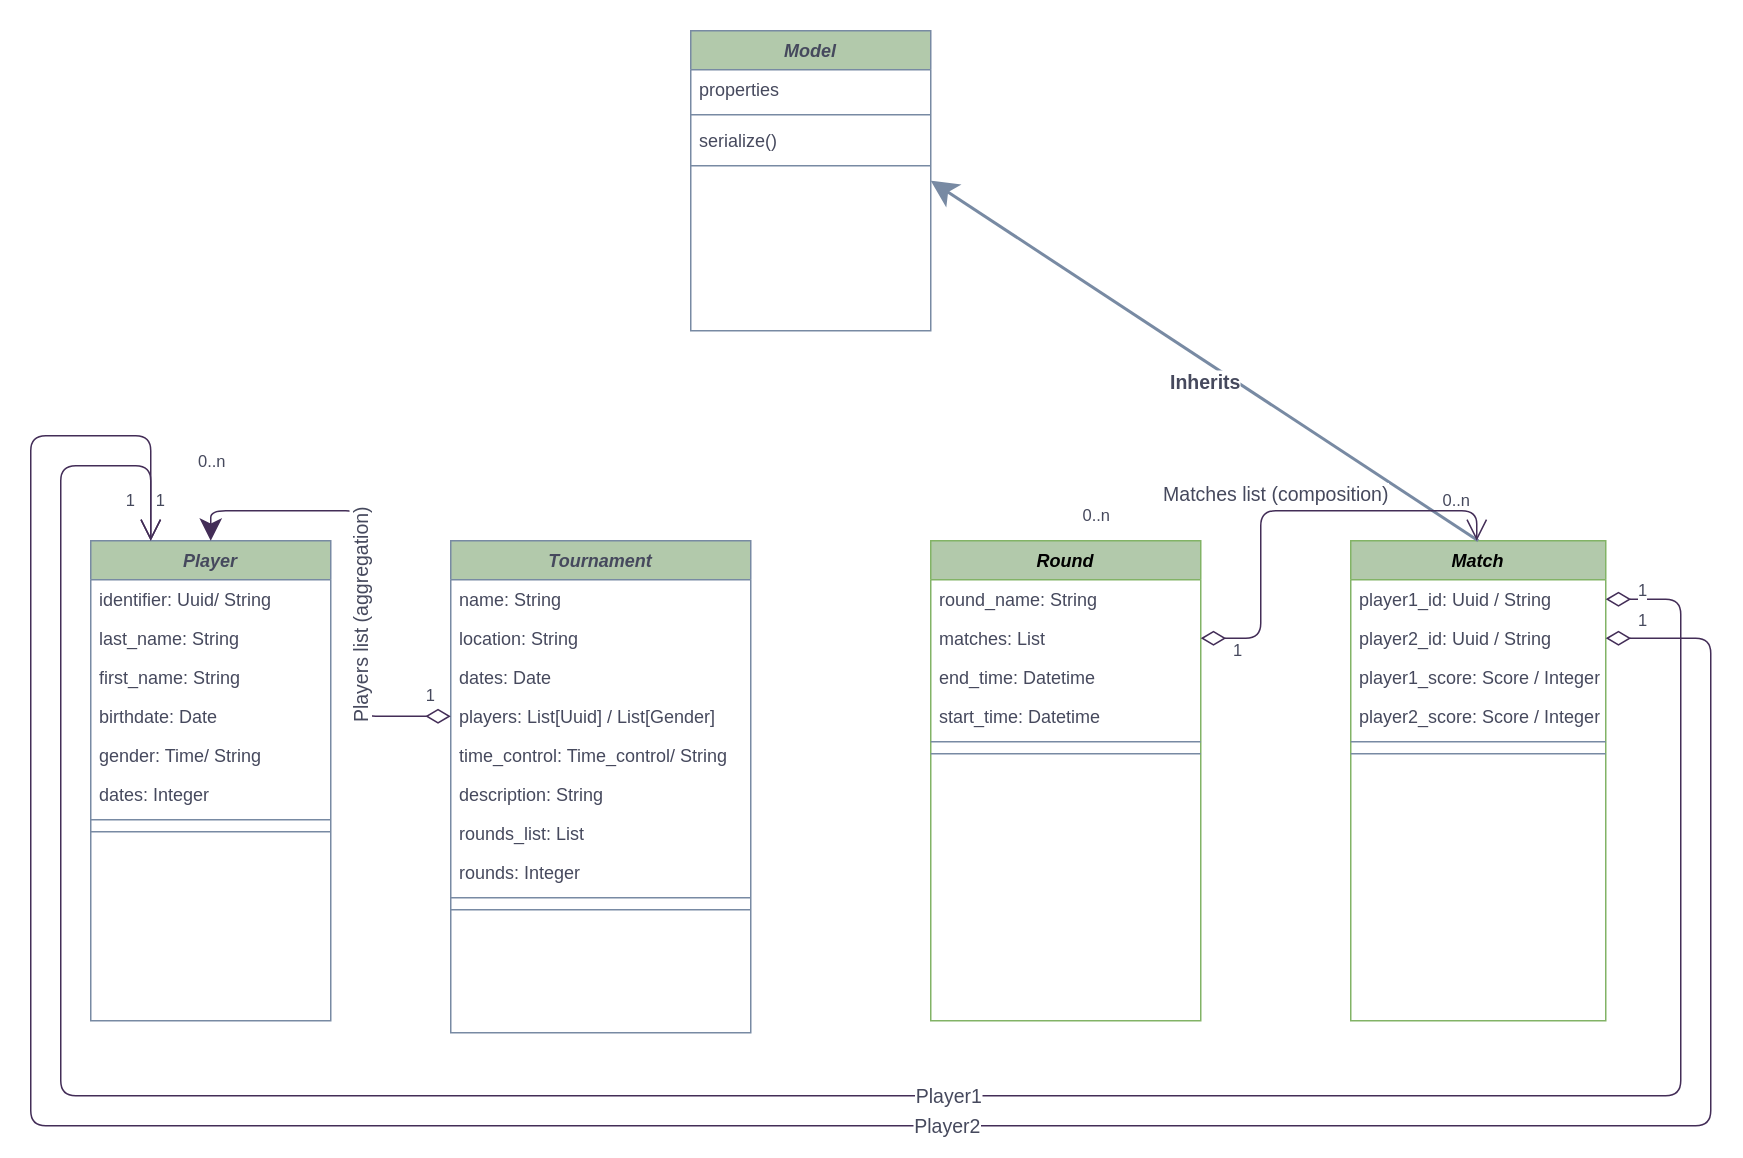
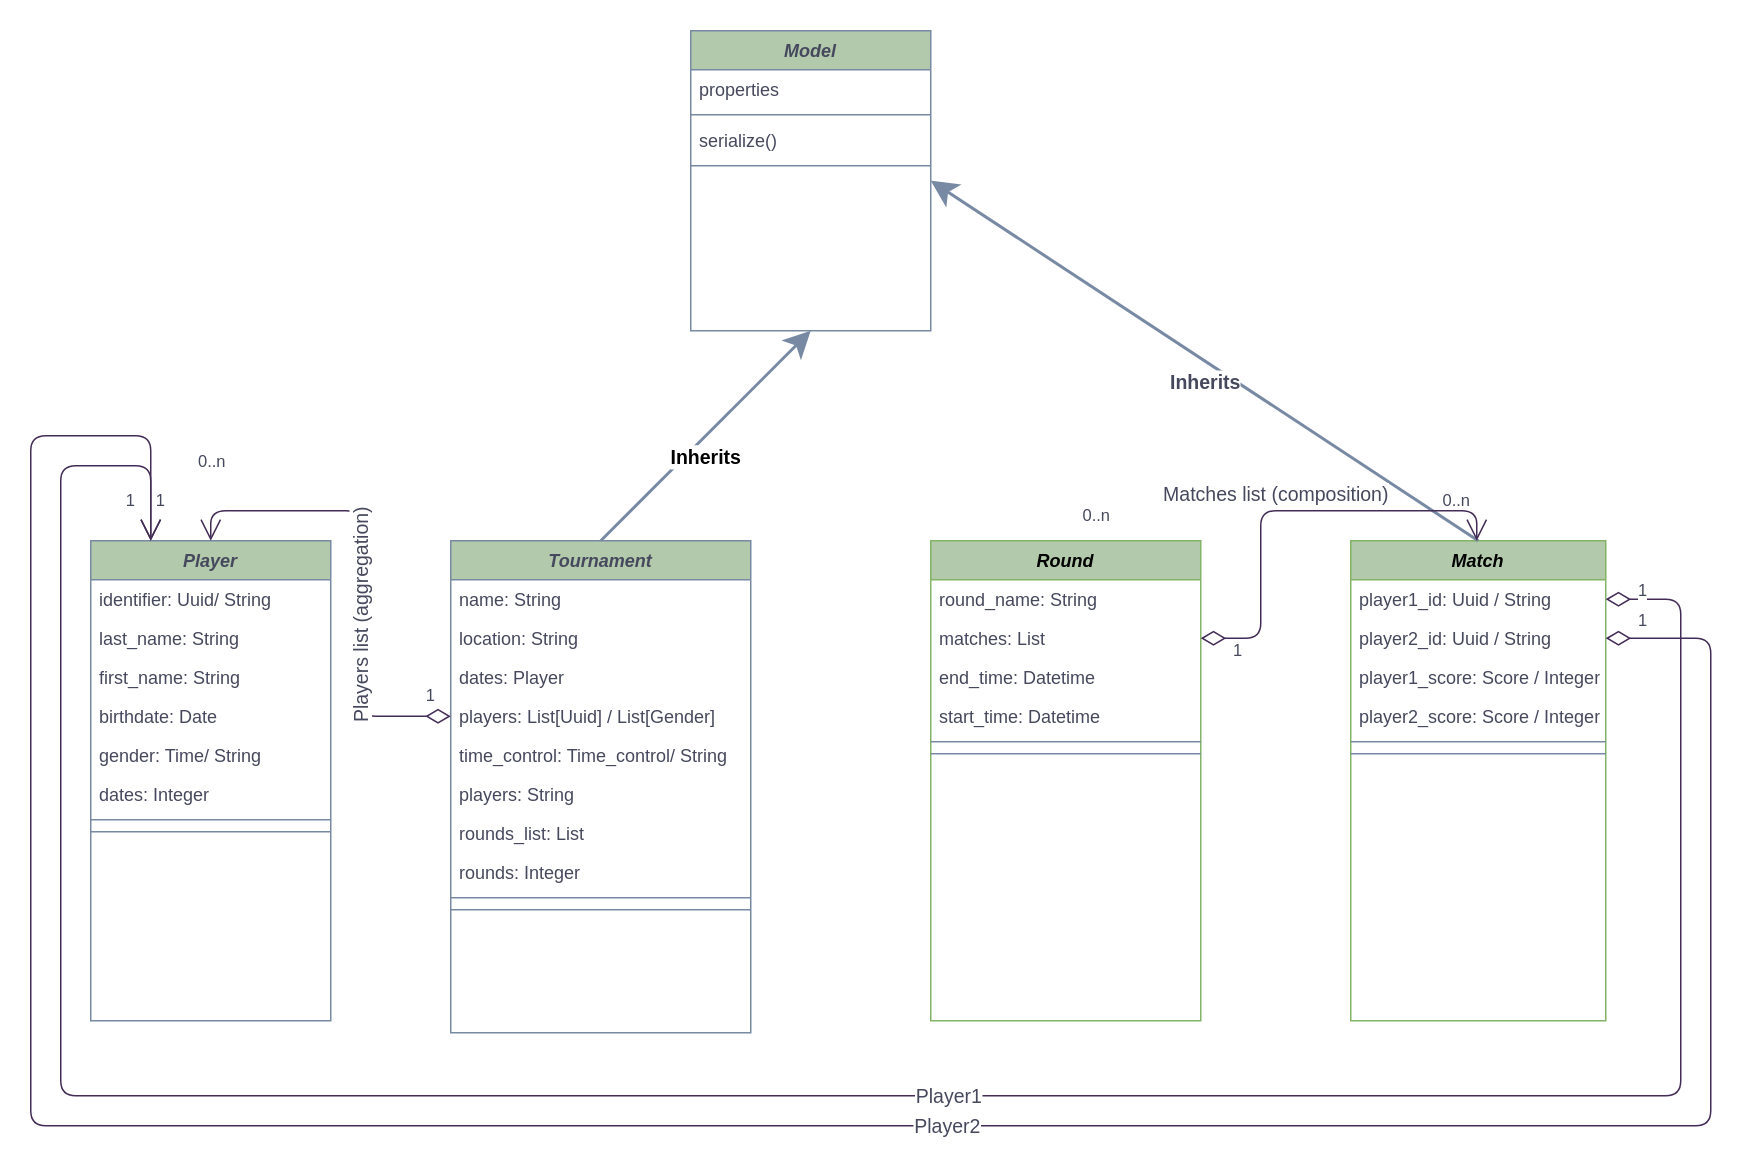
edge "Tournament" -> "Model": added, label "Inherits"
edge "players: List[Uuid] / List[Gender]" -- "Player": arrowhead classic -> open
node "dates: Date": label "dates: Date" -> "dates: Player"
node "description: String": label "description: String" -> "players: String"
